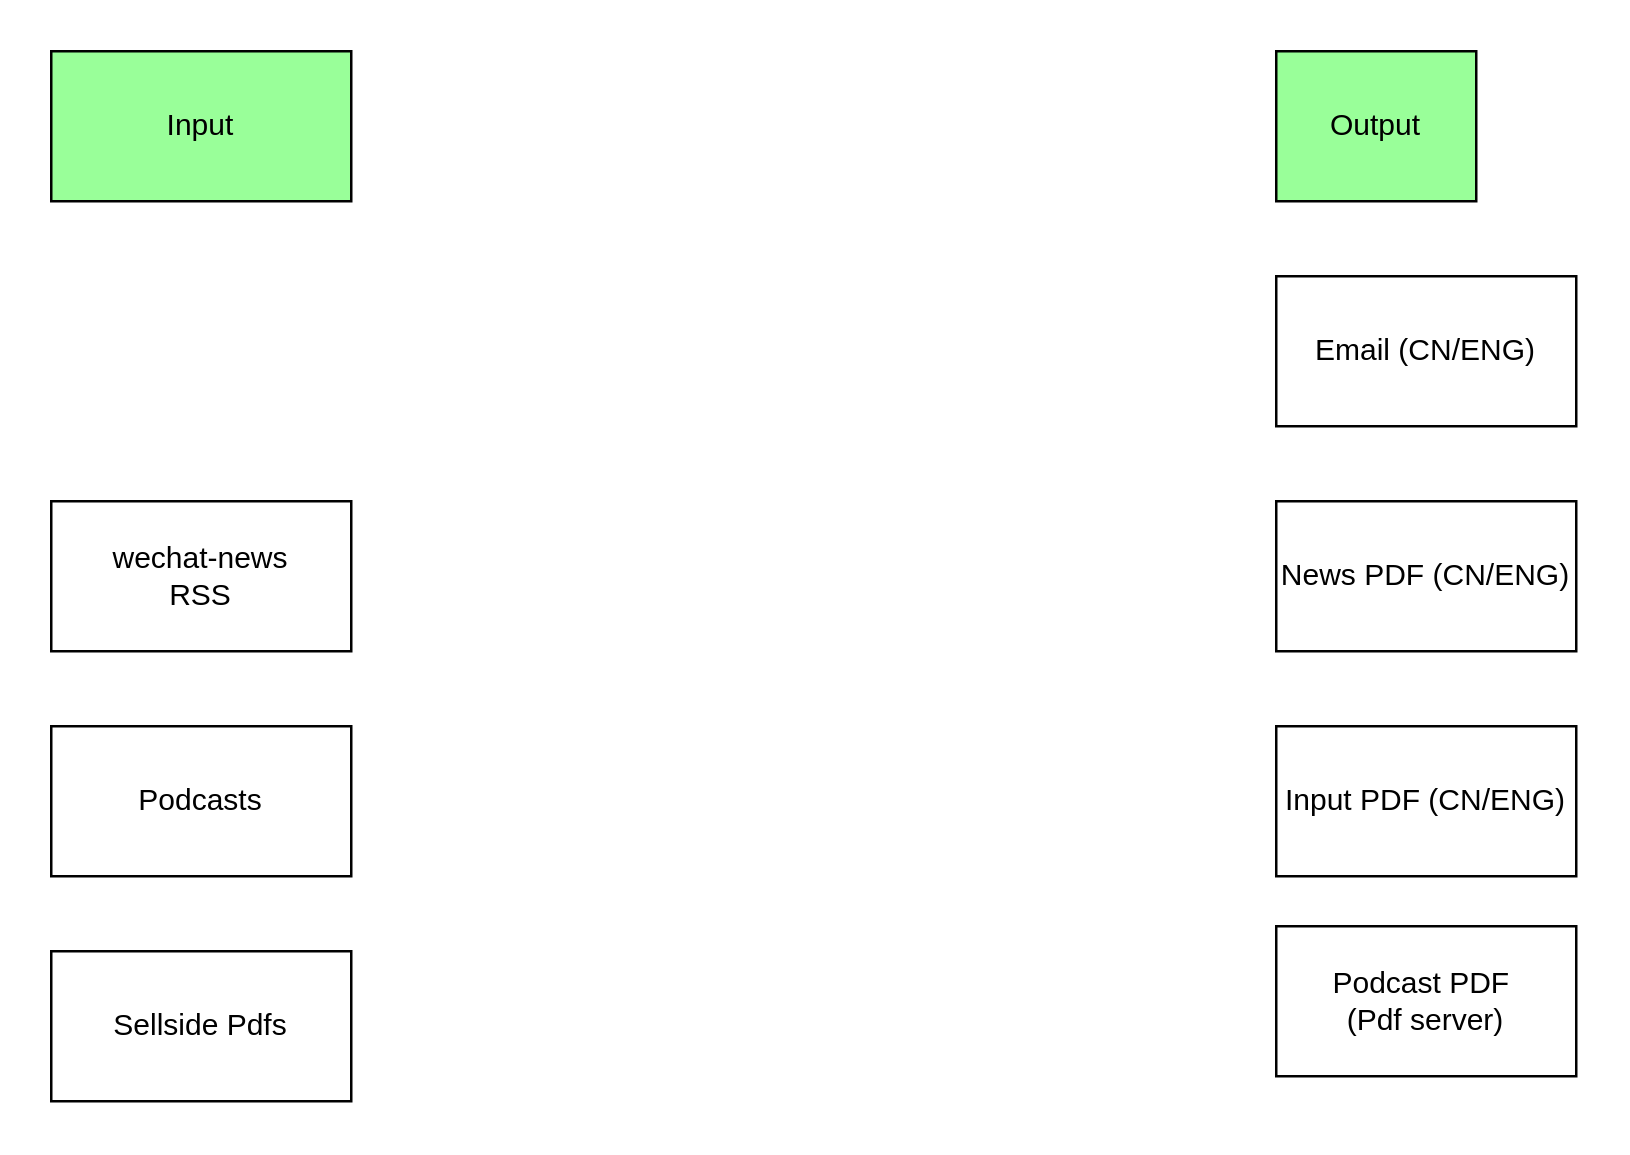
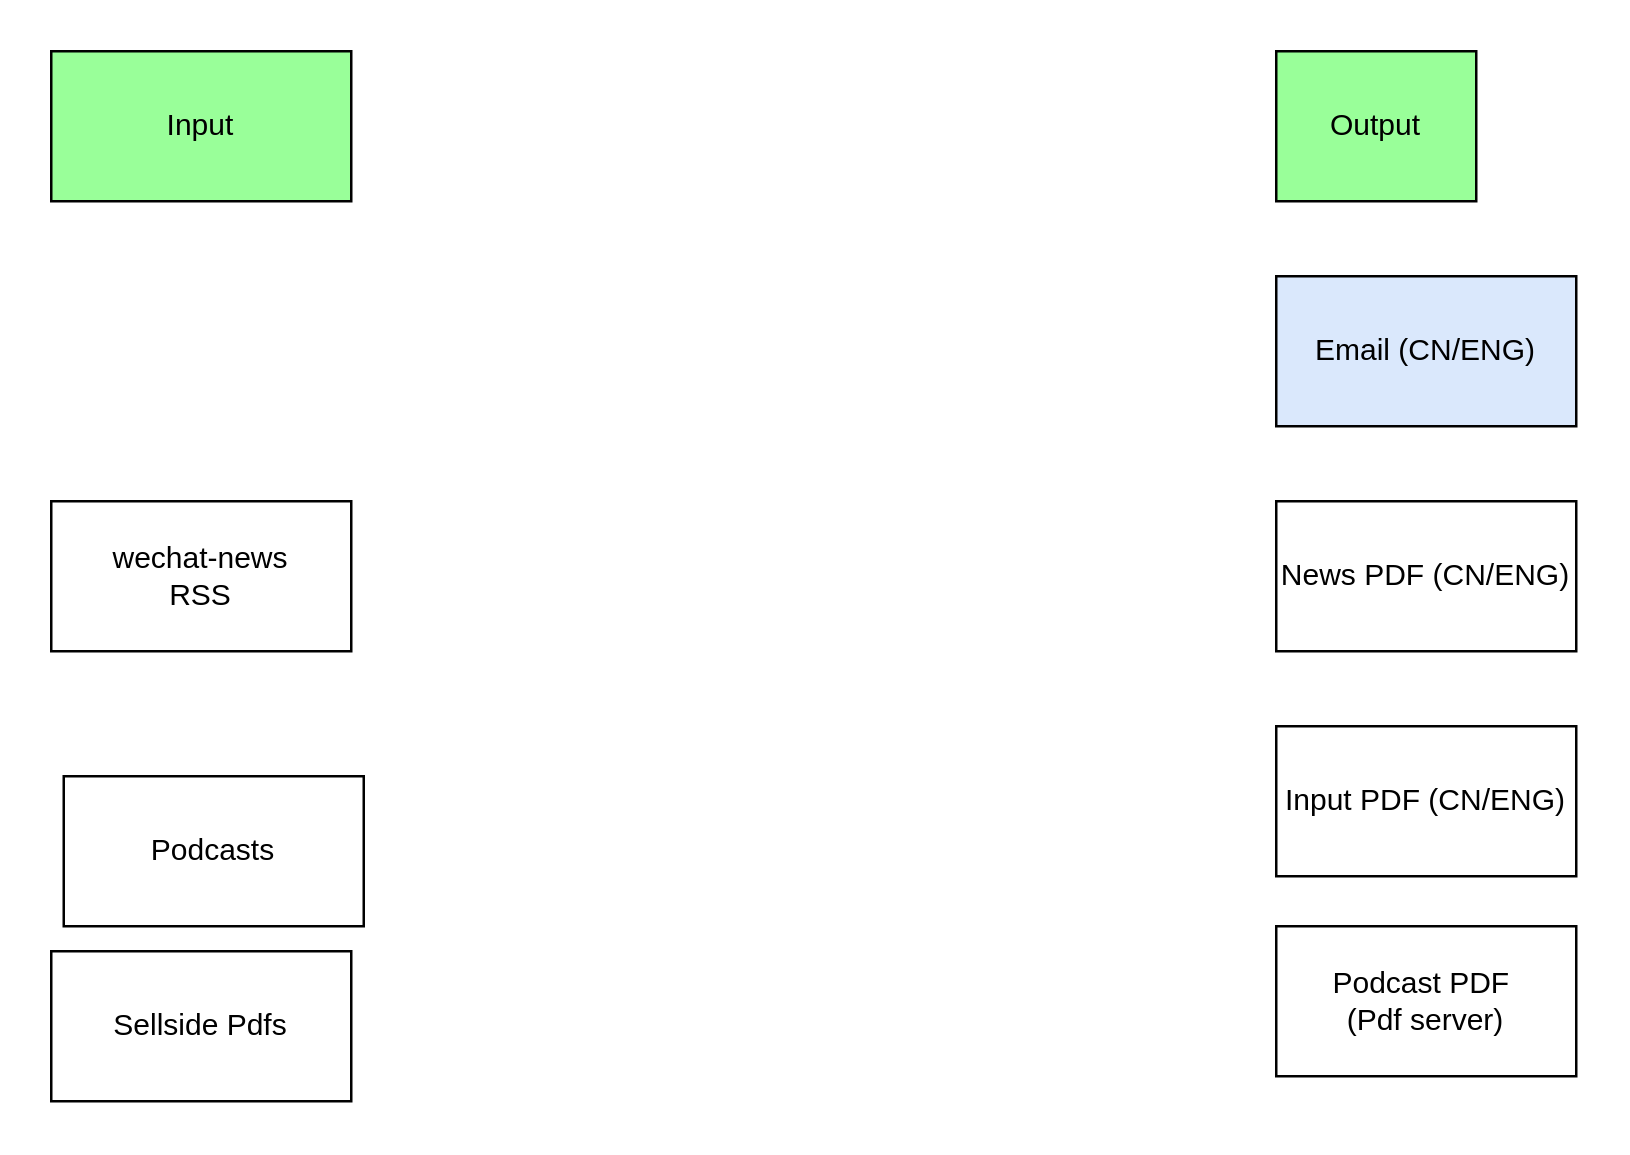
node "Email (CN/ENG)": fillcolor #ffffff -> #dae8fc
node "Podcasts": moved (201, 801) -> (214, 851)
